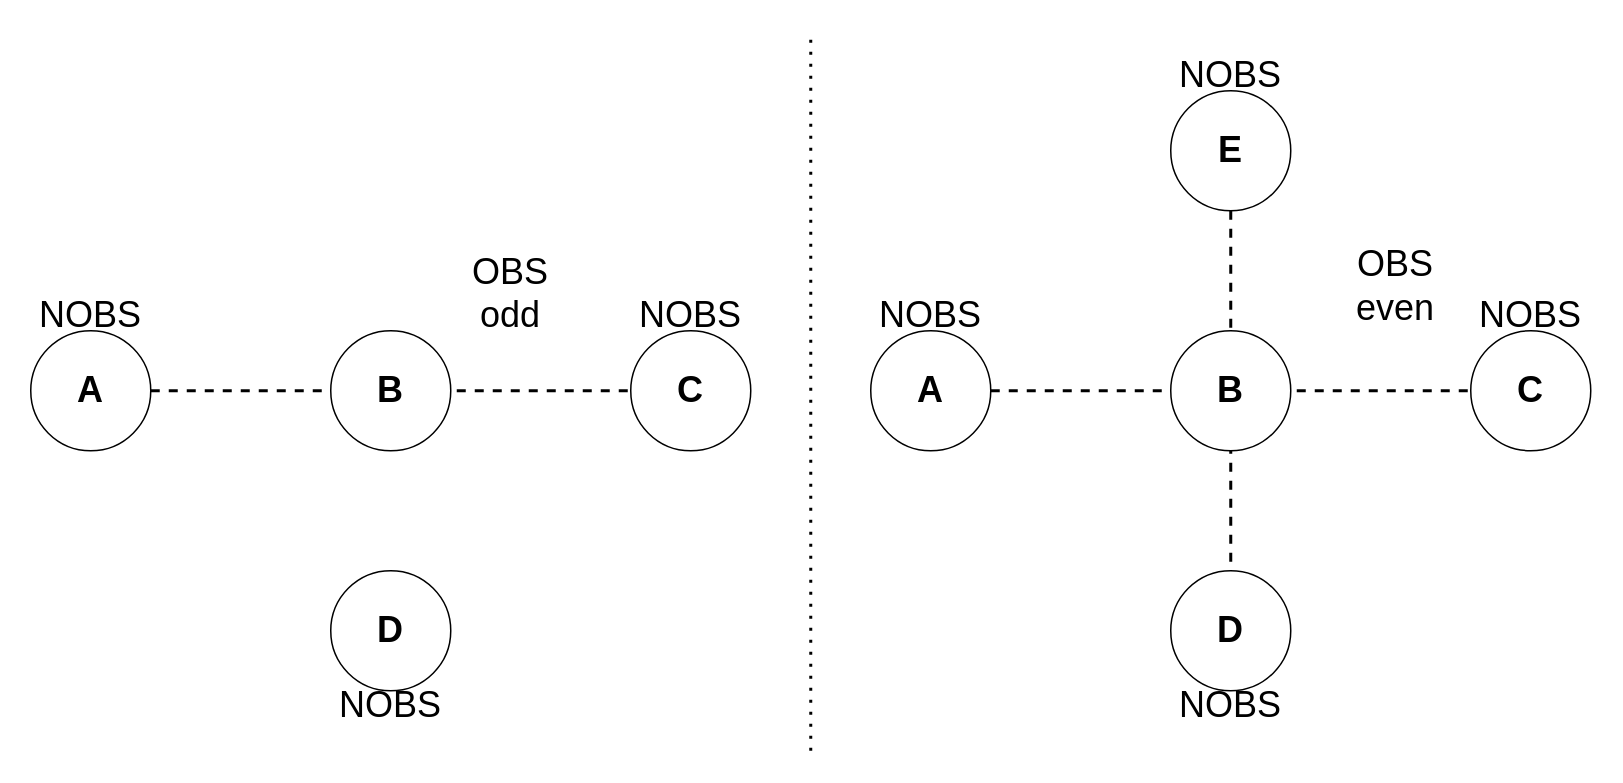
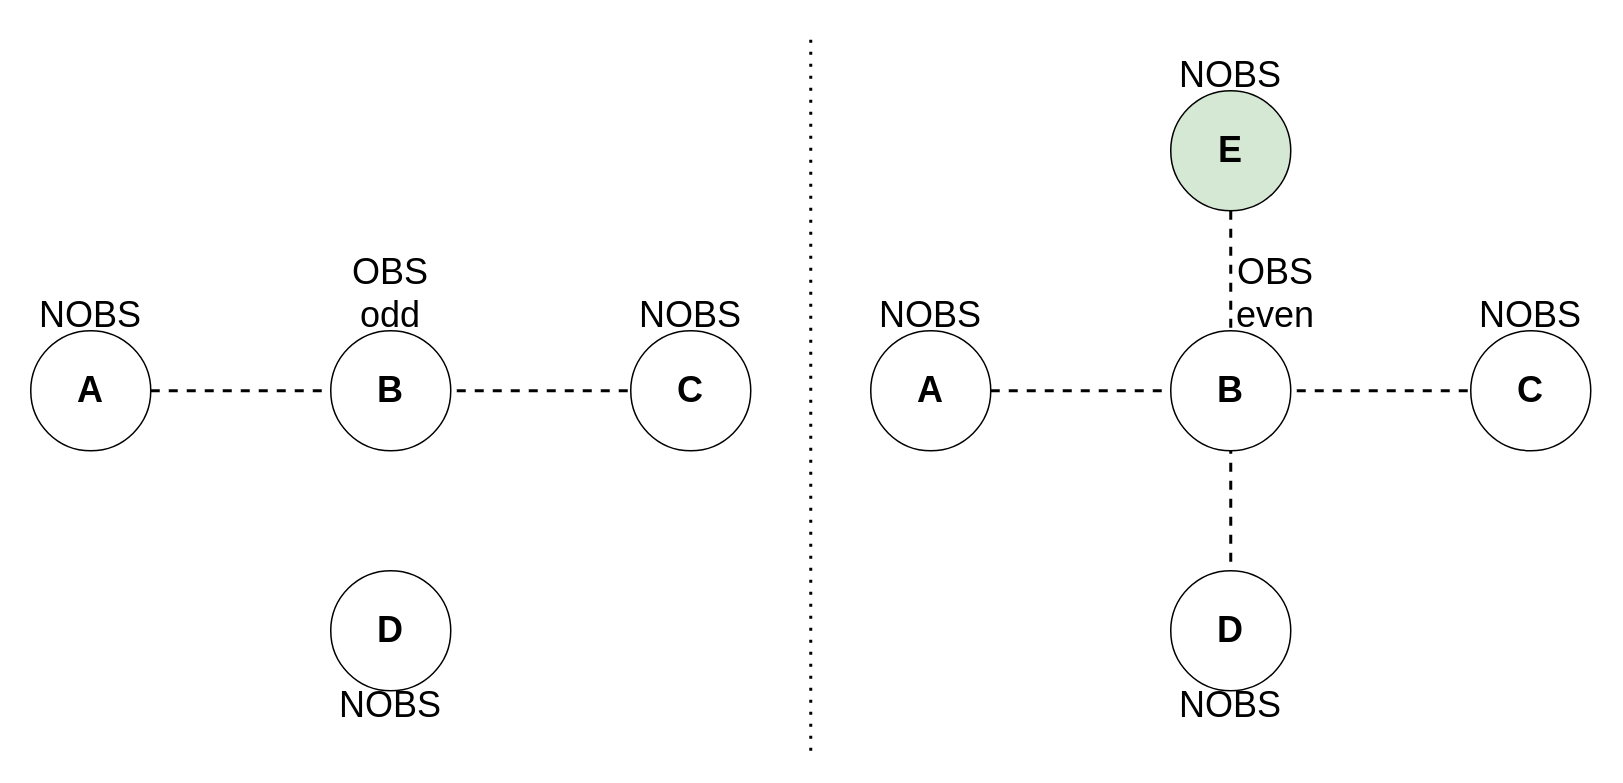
node "E": fillcolor #ffffff -> #d5e8d4
node "OBS even": moved (1396, 286) -> (1276, 293)
node "OBS odd": moved (511, 293) -> (391, 293)
